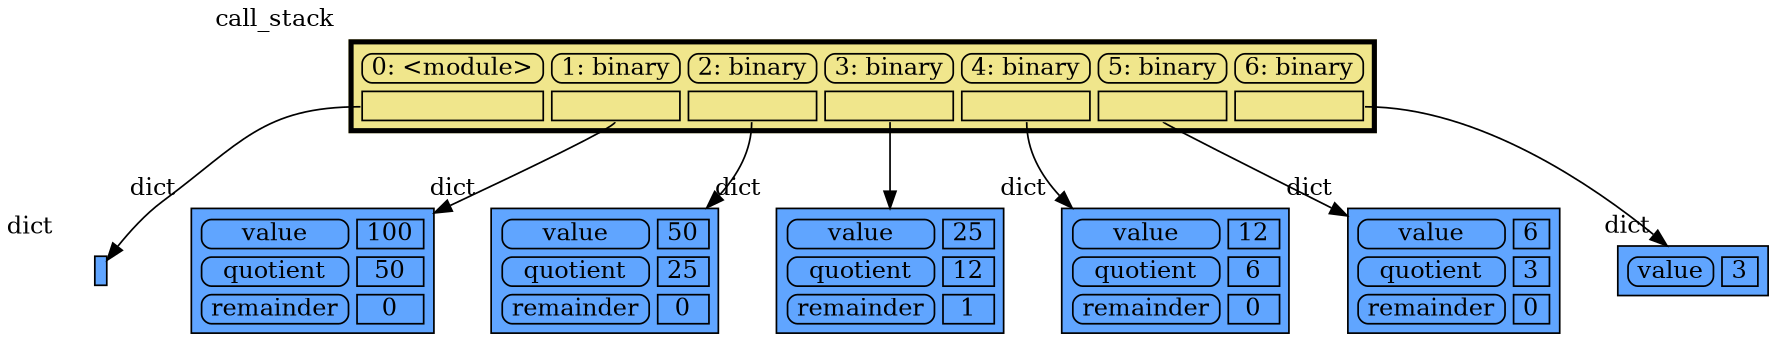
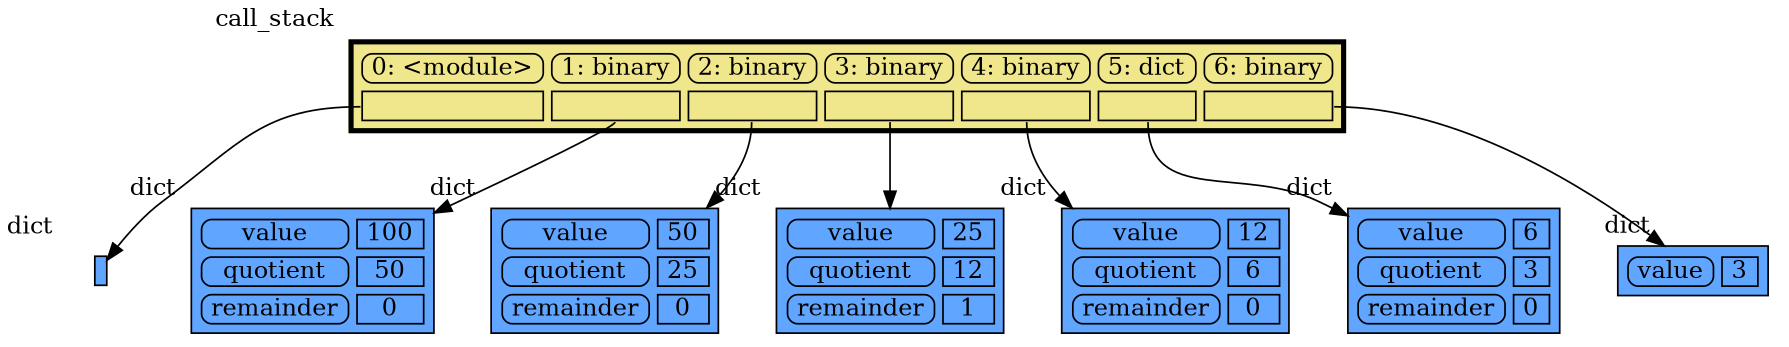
node "0: <module>": text "5: binary" -> "5: dict"
